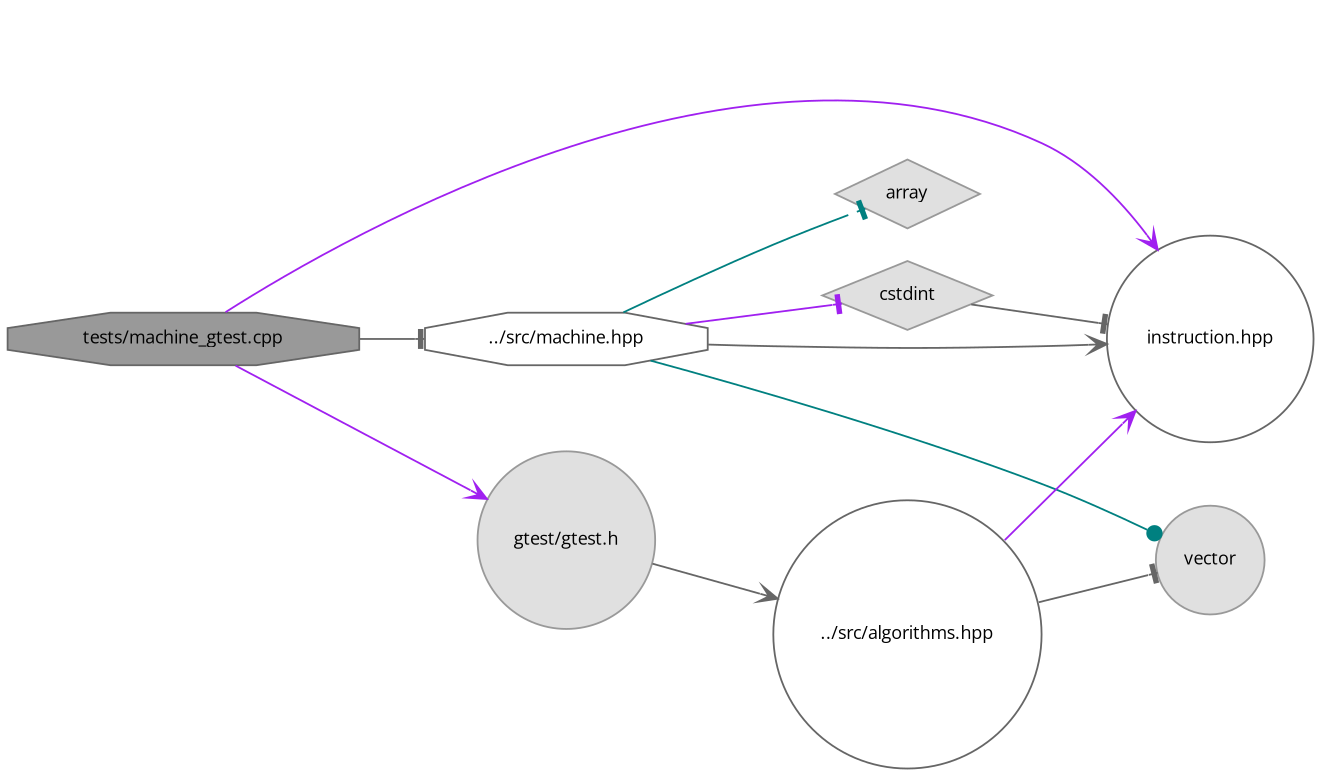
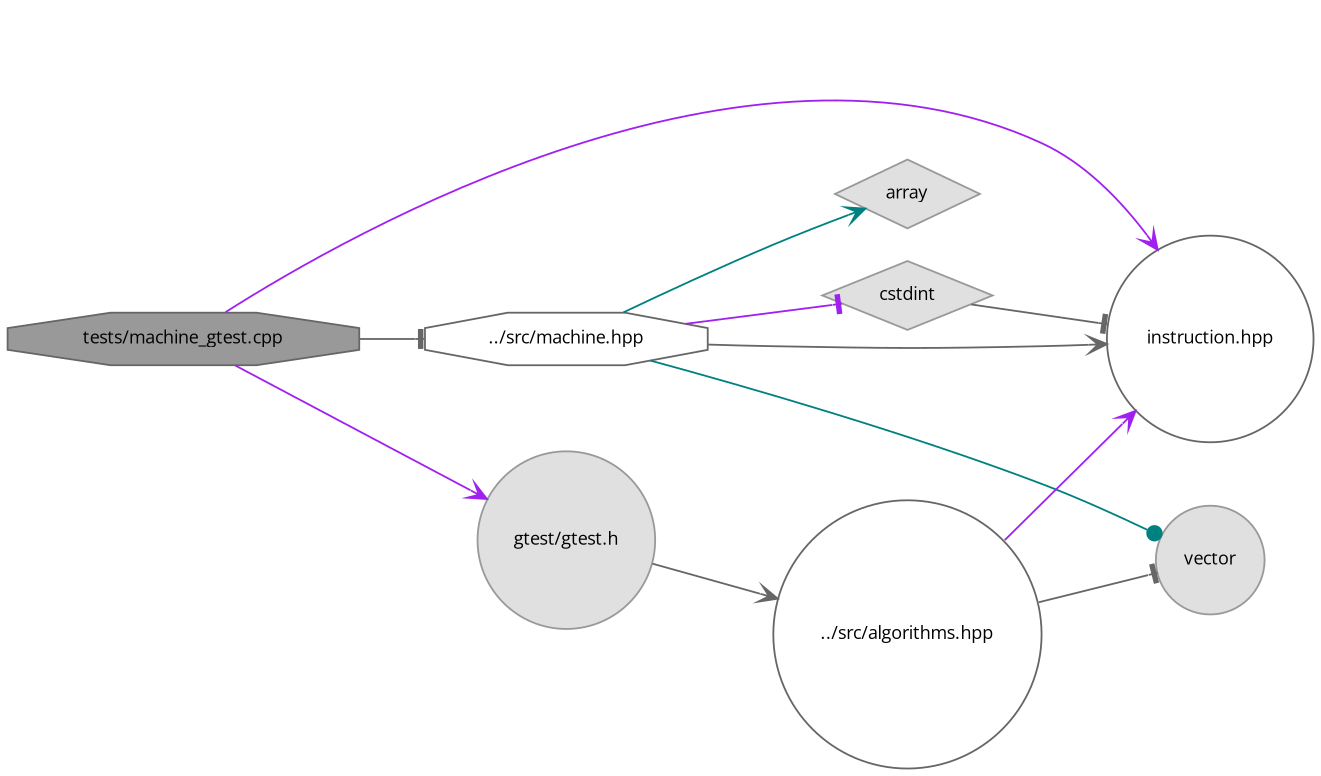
edge "../src/machine.hpp" -> "array": arrowhead tee -> vee
